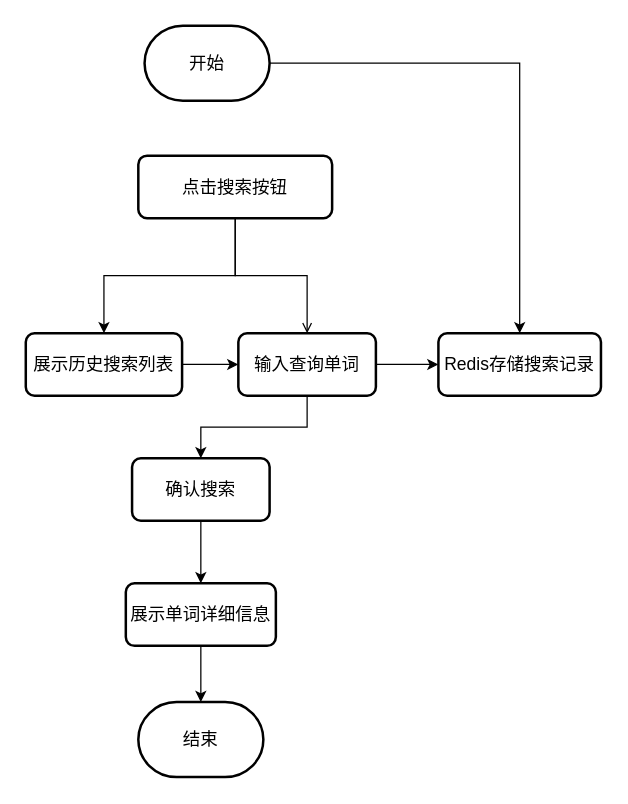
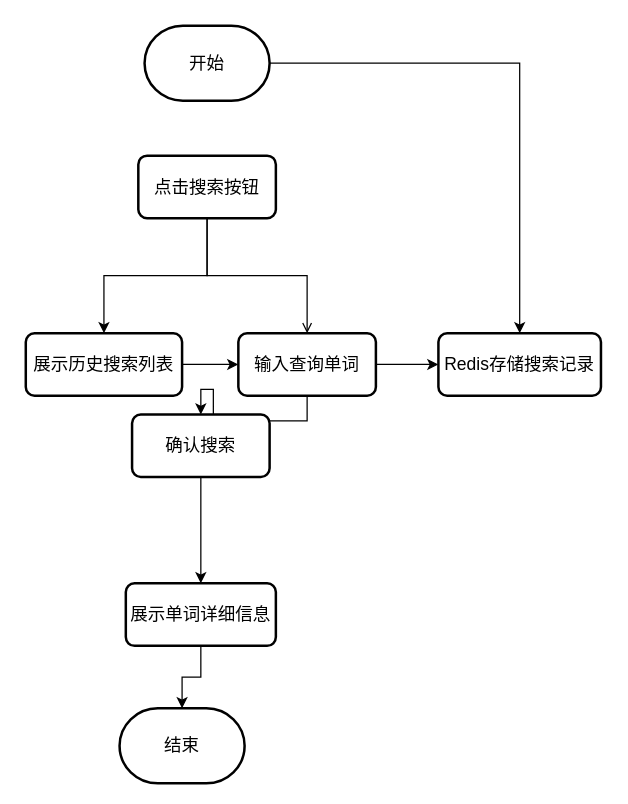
node "点击搜索按钮": size 194x63 -> 138x63
node "确认搜索": moved (201, 489) -> (201, 446)
node "结束": moved (201, 739) -> (182, 746)
